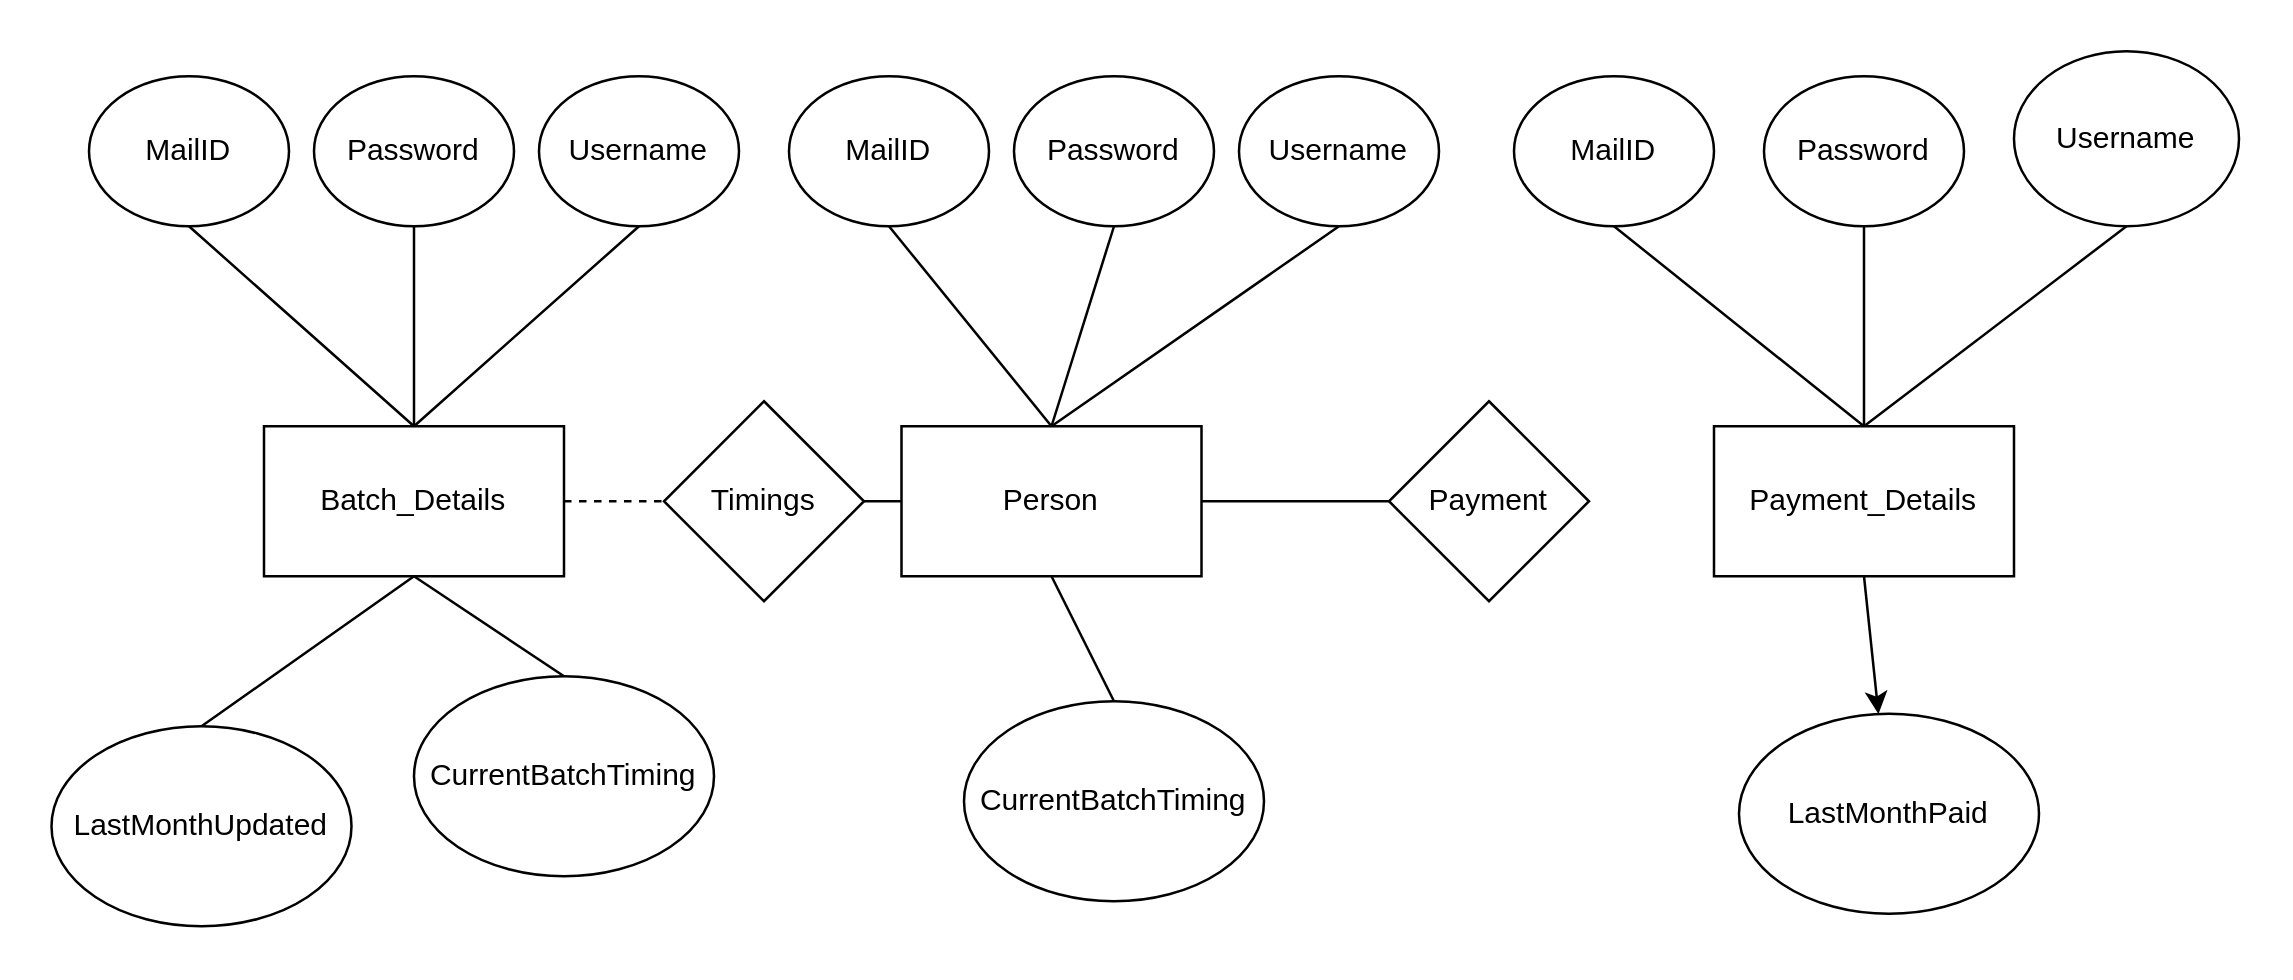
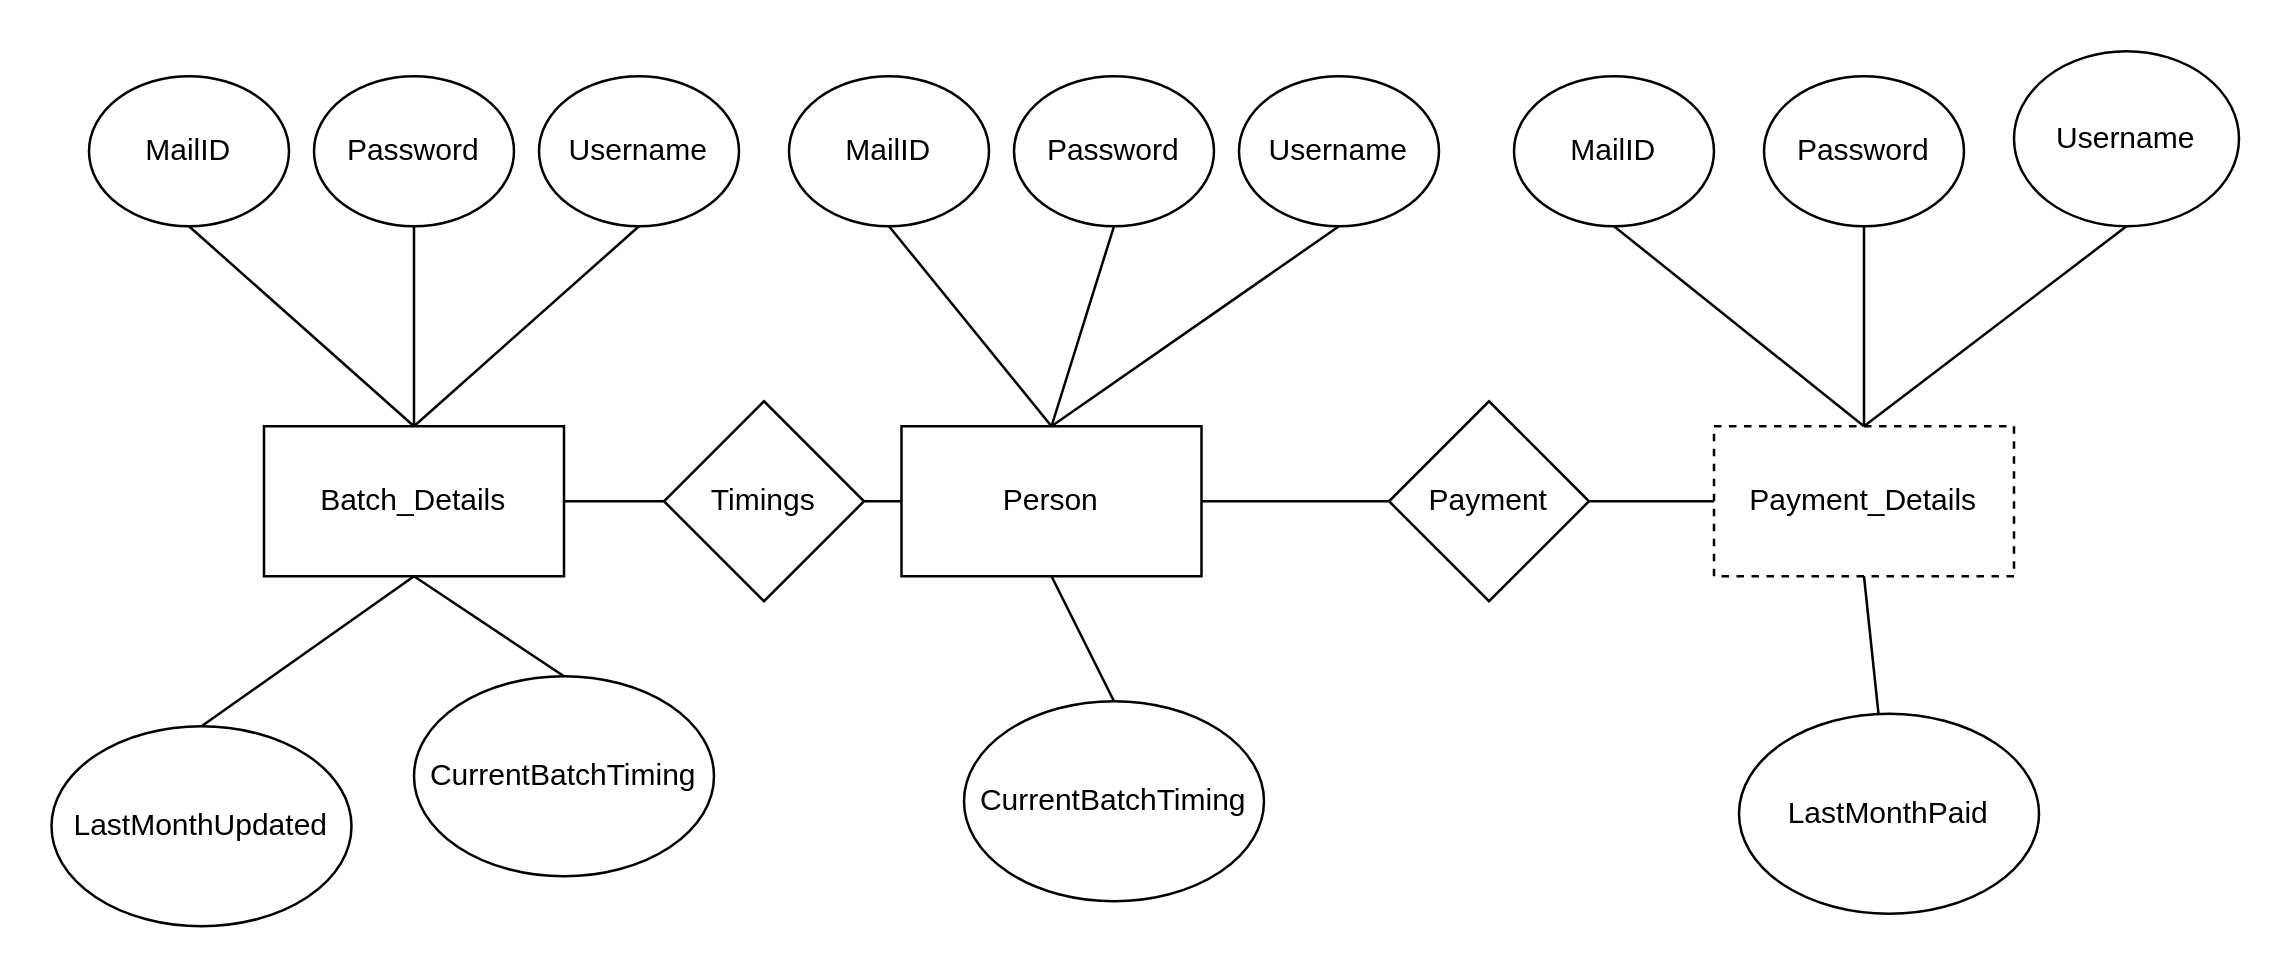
edge "Batch_Details" -- "Timings": style dashed -> solid
edge "Payment" -- "Payment_Details": added
node "Payment_Details": style solid -> dashed
edge "Payment_Details" -> "LastMonthPaid": arrowhead classic -> none
